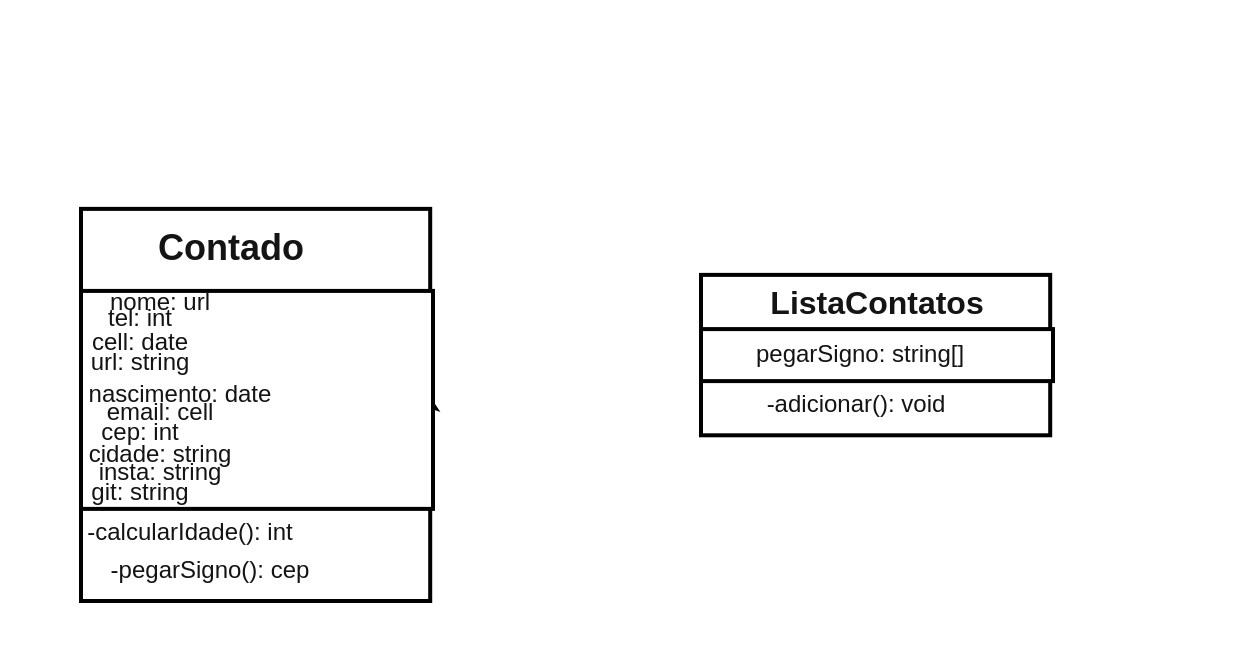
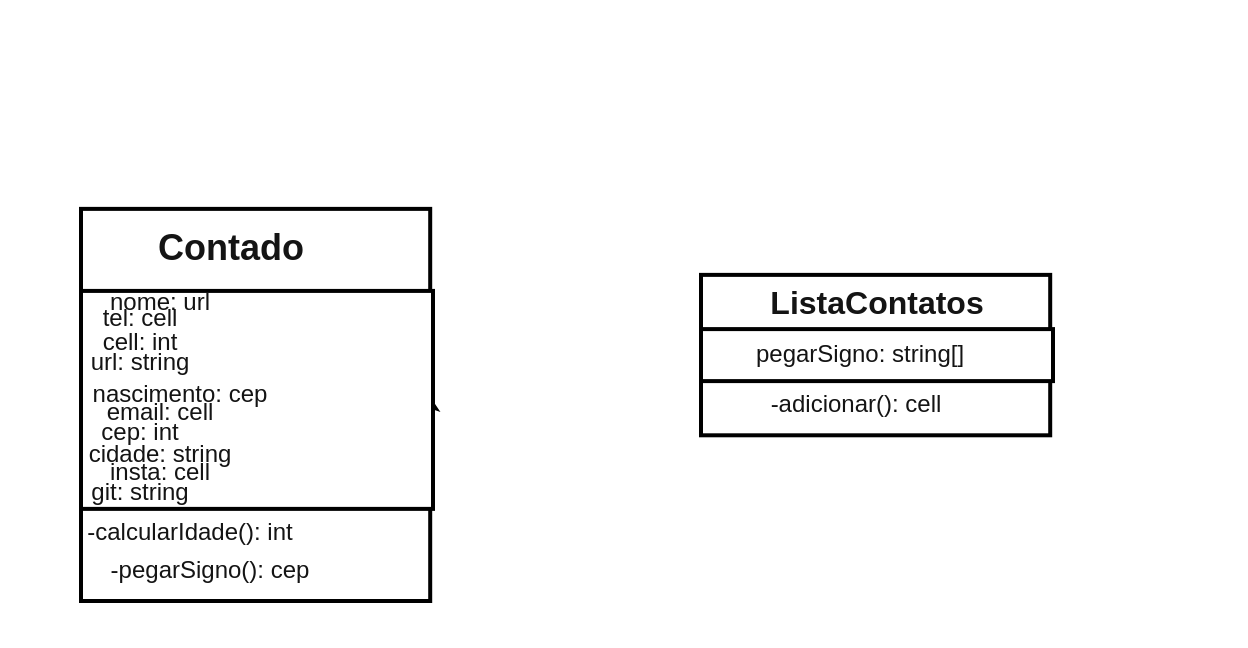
node "tel: int": label "tel: int" -> "tel: cell"
node "cell: date": label "cell: date" -> "cell: int"
node "nascimento: date": label "nascimento: date" -> "nascimento: cep"
node "-adicionar(): void": label "-adicionar(): void" -> "-adicionar(): cell"
node "insta: string": label "insta: string" -> "insta: cell"
